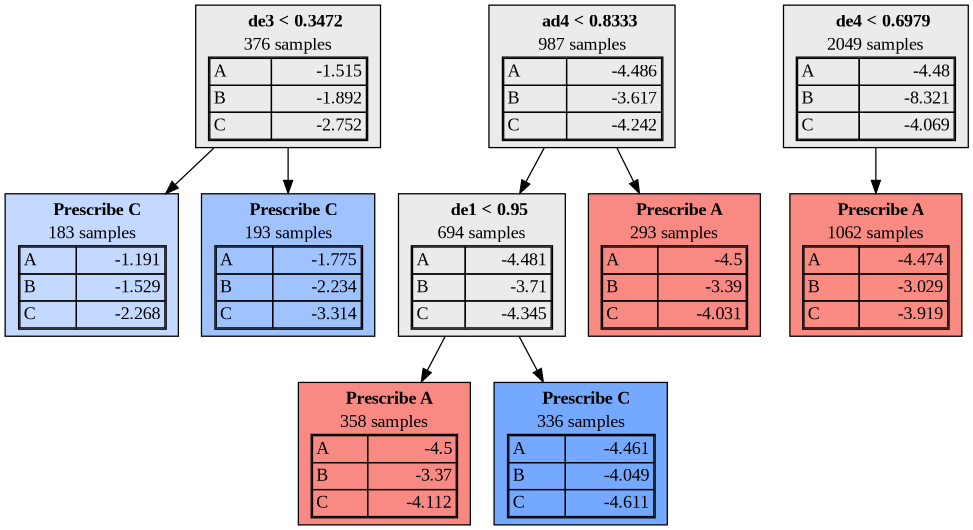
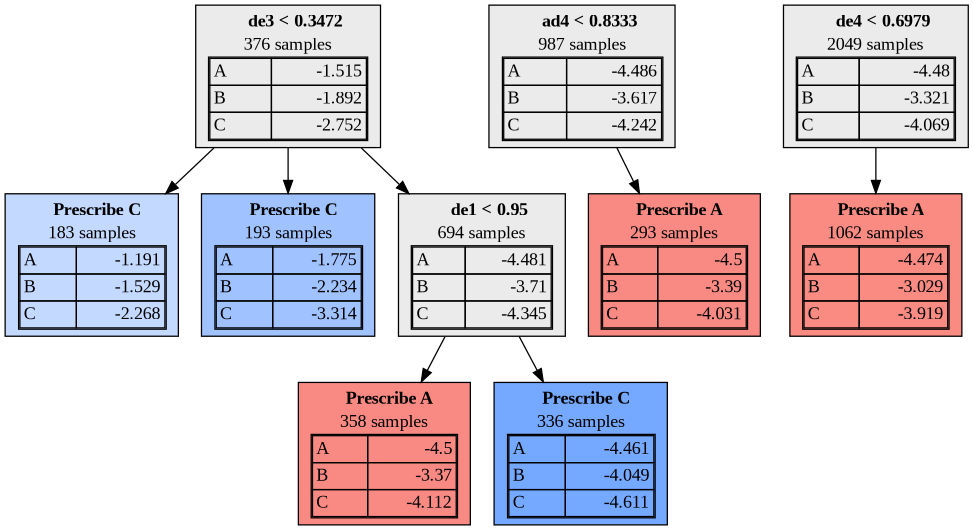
node "de4 < 0.6979": text "-8.321" -> "-3.321"
edge "ad4 < 0.8333" -> "de1 < 0.95": now "de3 < 0.3472" -> "de1 < 0.95"
